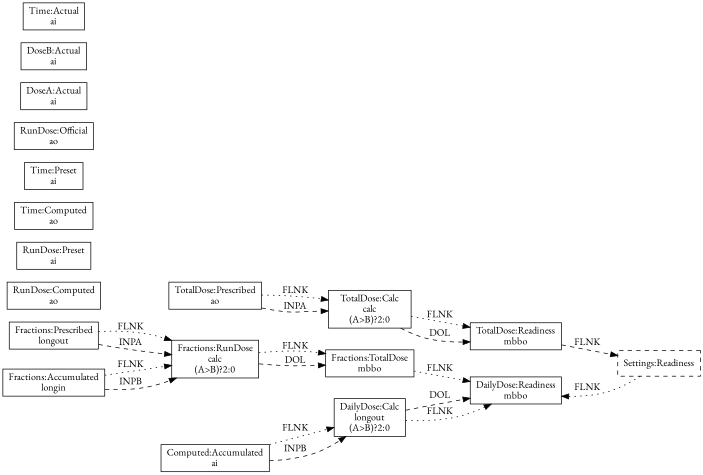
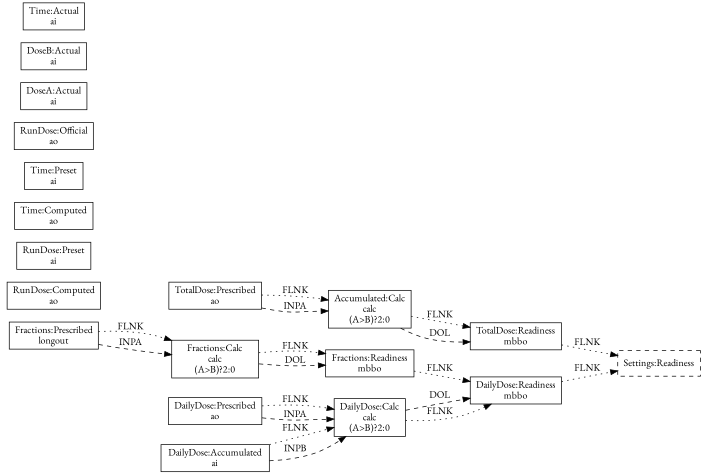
node "TotalDose:Calc calc (A>B)?2:0": label "TotalDose:Calc calc (A>B)?2:0" -> "Accumulated:Calc calc (A>B)?2:0"
edge "TotalDose:Readiness mbbo" -> "Settings:Readiness": style dashed -> dotted
node "Fractions:RunDose calc (A>B)?2:0": label "Fractions:RunDose calc (A>B)?2:0" -> "Fractions:Calc calc (A>B)?2:0"
node "Fractions:TotalDose mbbo": label "Fractions:TotalDose mbbo" -> "Fractions:Readiness mbbo"
node "Fractions:Accumulated longin": removed
edge "Settings:Readiness" -> "DailyDose:Readiness mbbo": reversed
node "DailyDose:Prescribed ao": added
node "DailyDose:Calc longout (A>B)?2:0": label "DailyDose:Calc longout (A>B)?2:0" -> "DailyDose:Calc calc (A>B)?2:0"
node "Computed:Accumulated ai": label "Computed:Accumulated ai" -> "DailyDose:Accumulated ai"
